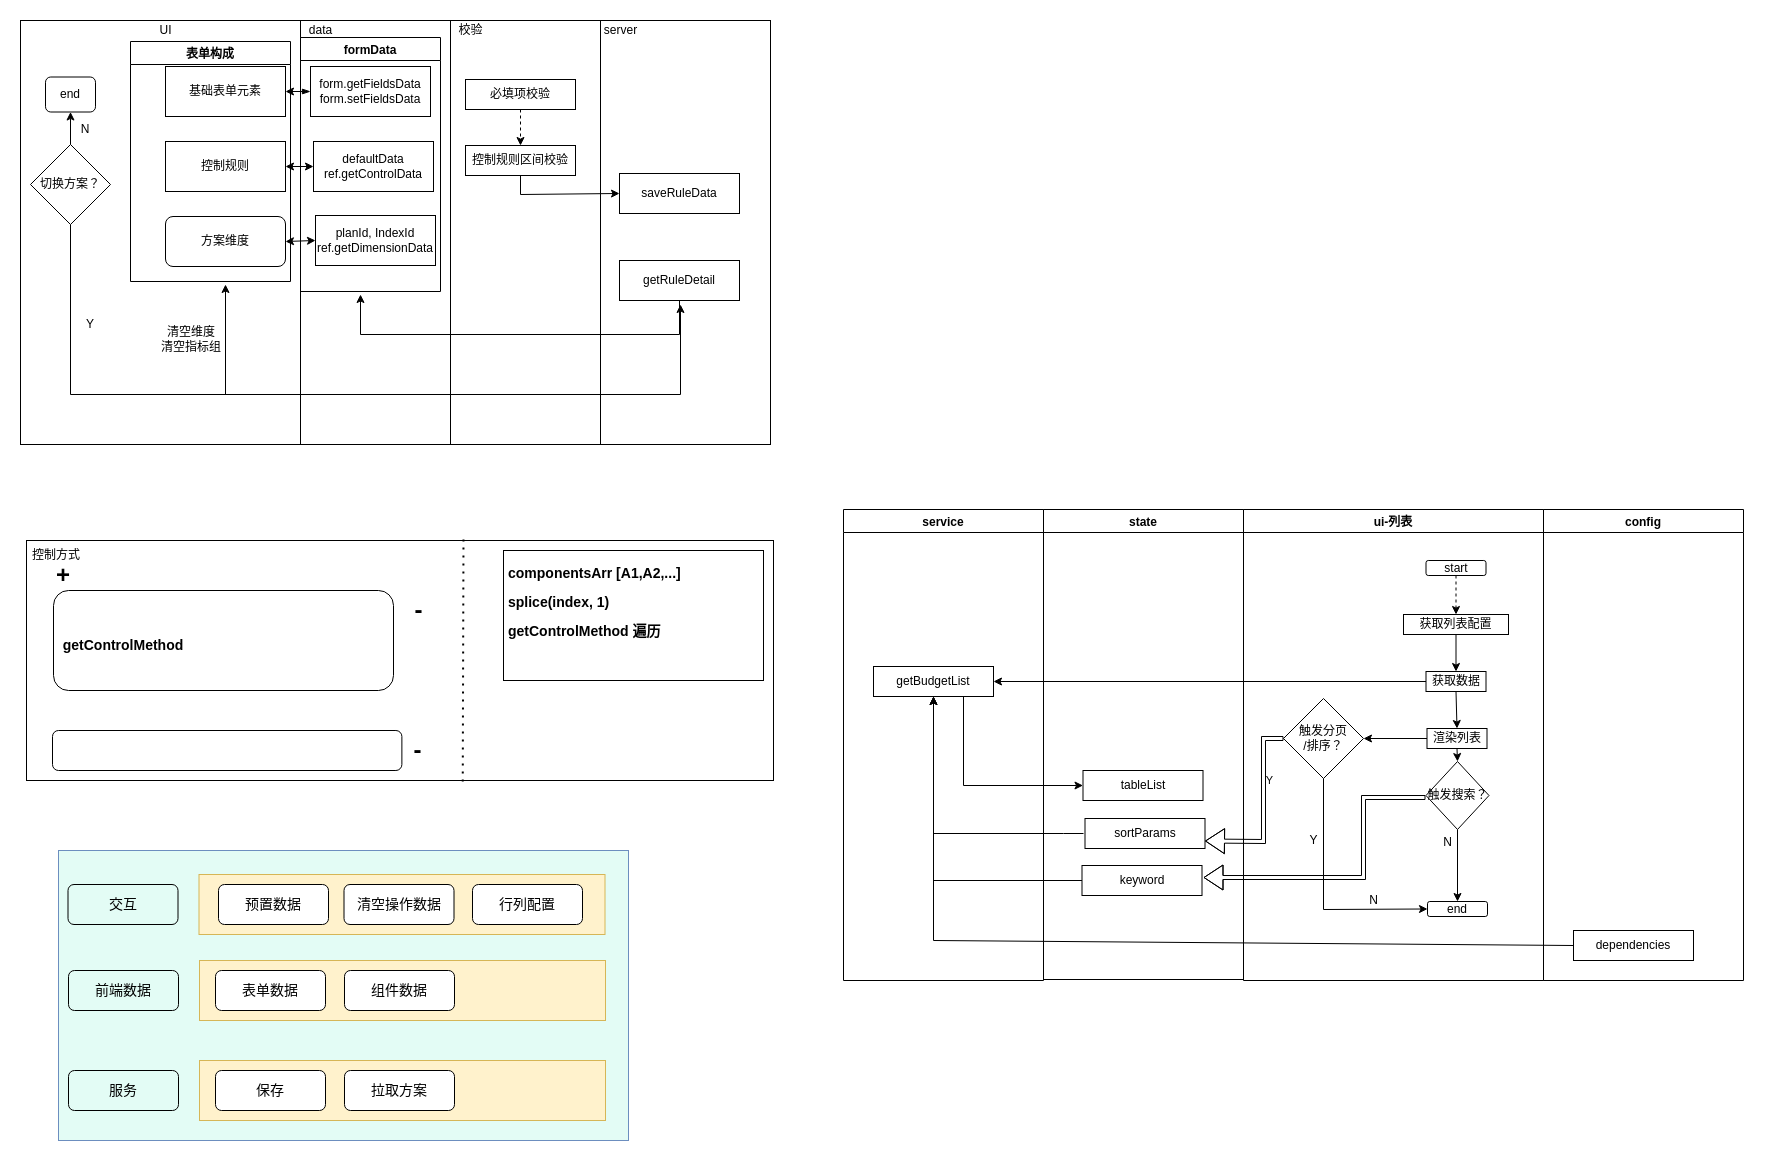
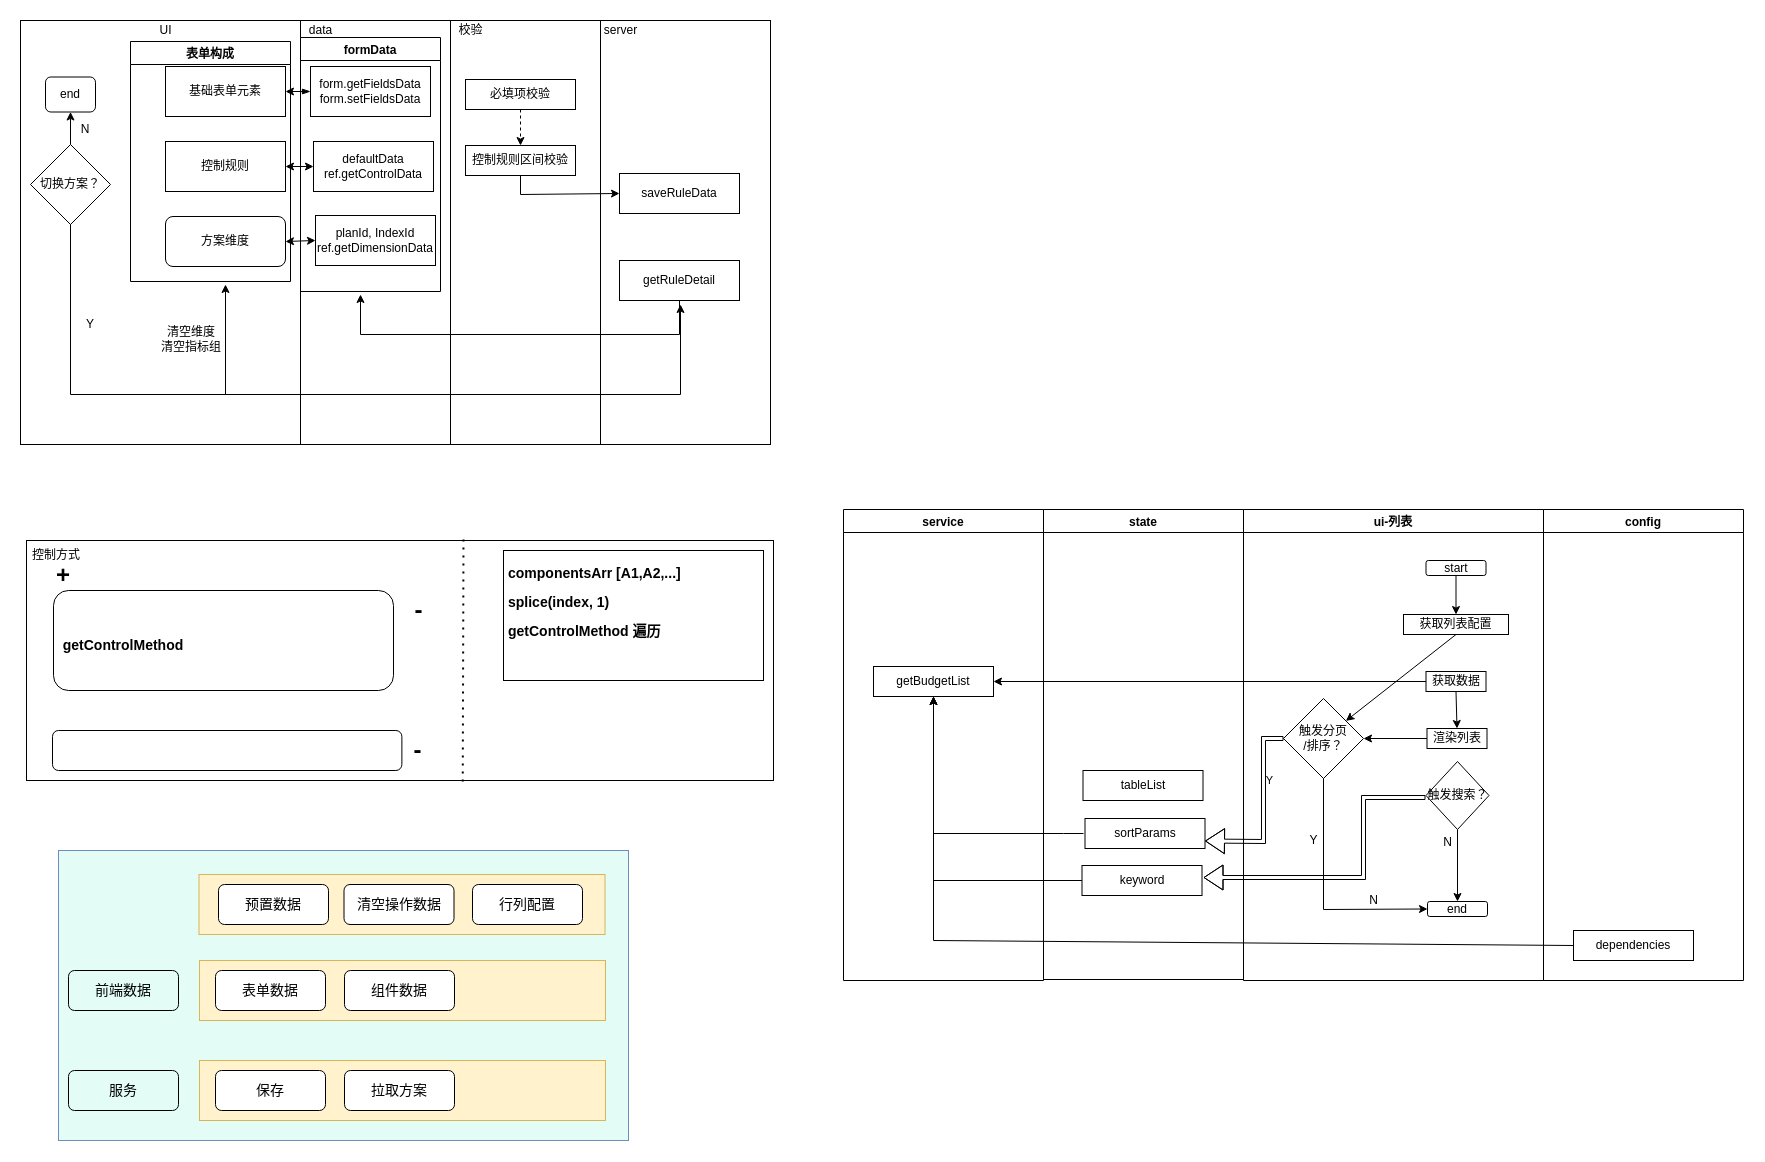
edge "start" -> "获取列表配置": style dashed -> solid
edge "获取列表配置" -> "获取数据": now "获取列表配置" -> "触发分页 /排序？"
edge "渲染列表" -> "触发搜索？": removed
edge "getBudgetList" -> "tableList": removed
node "交互": removed
